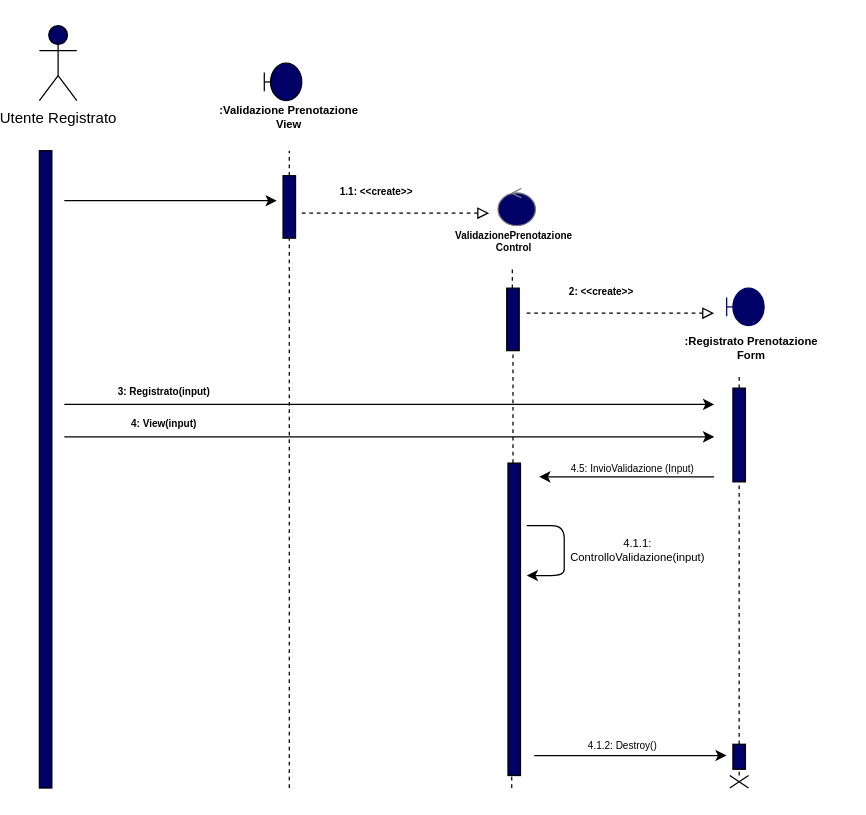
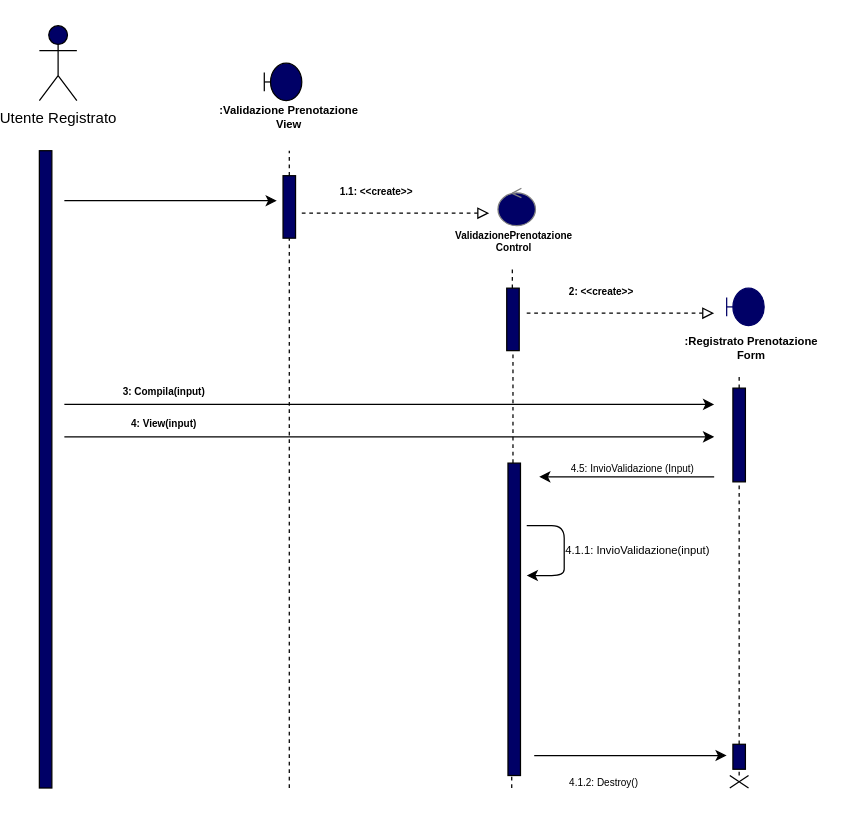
node "3: Registrato(input)": label "3: Registrato(input)" -> "3: Compila(input)"
node "4.1.1: ControlloValidazione(input)": label "4.1.1: ControlloValidazione(input)" -> "4.1.1: InvioValidazione(input)"
node "4.1.2: Destroy()": moved (623, 746) -> (604, 783)
